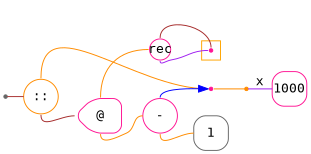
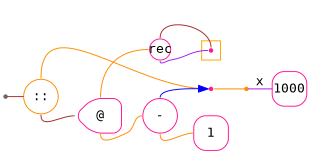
node "1": color gray40 -> deeppink
